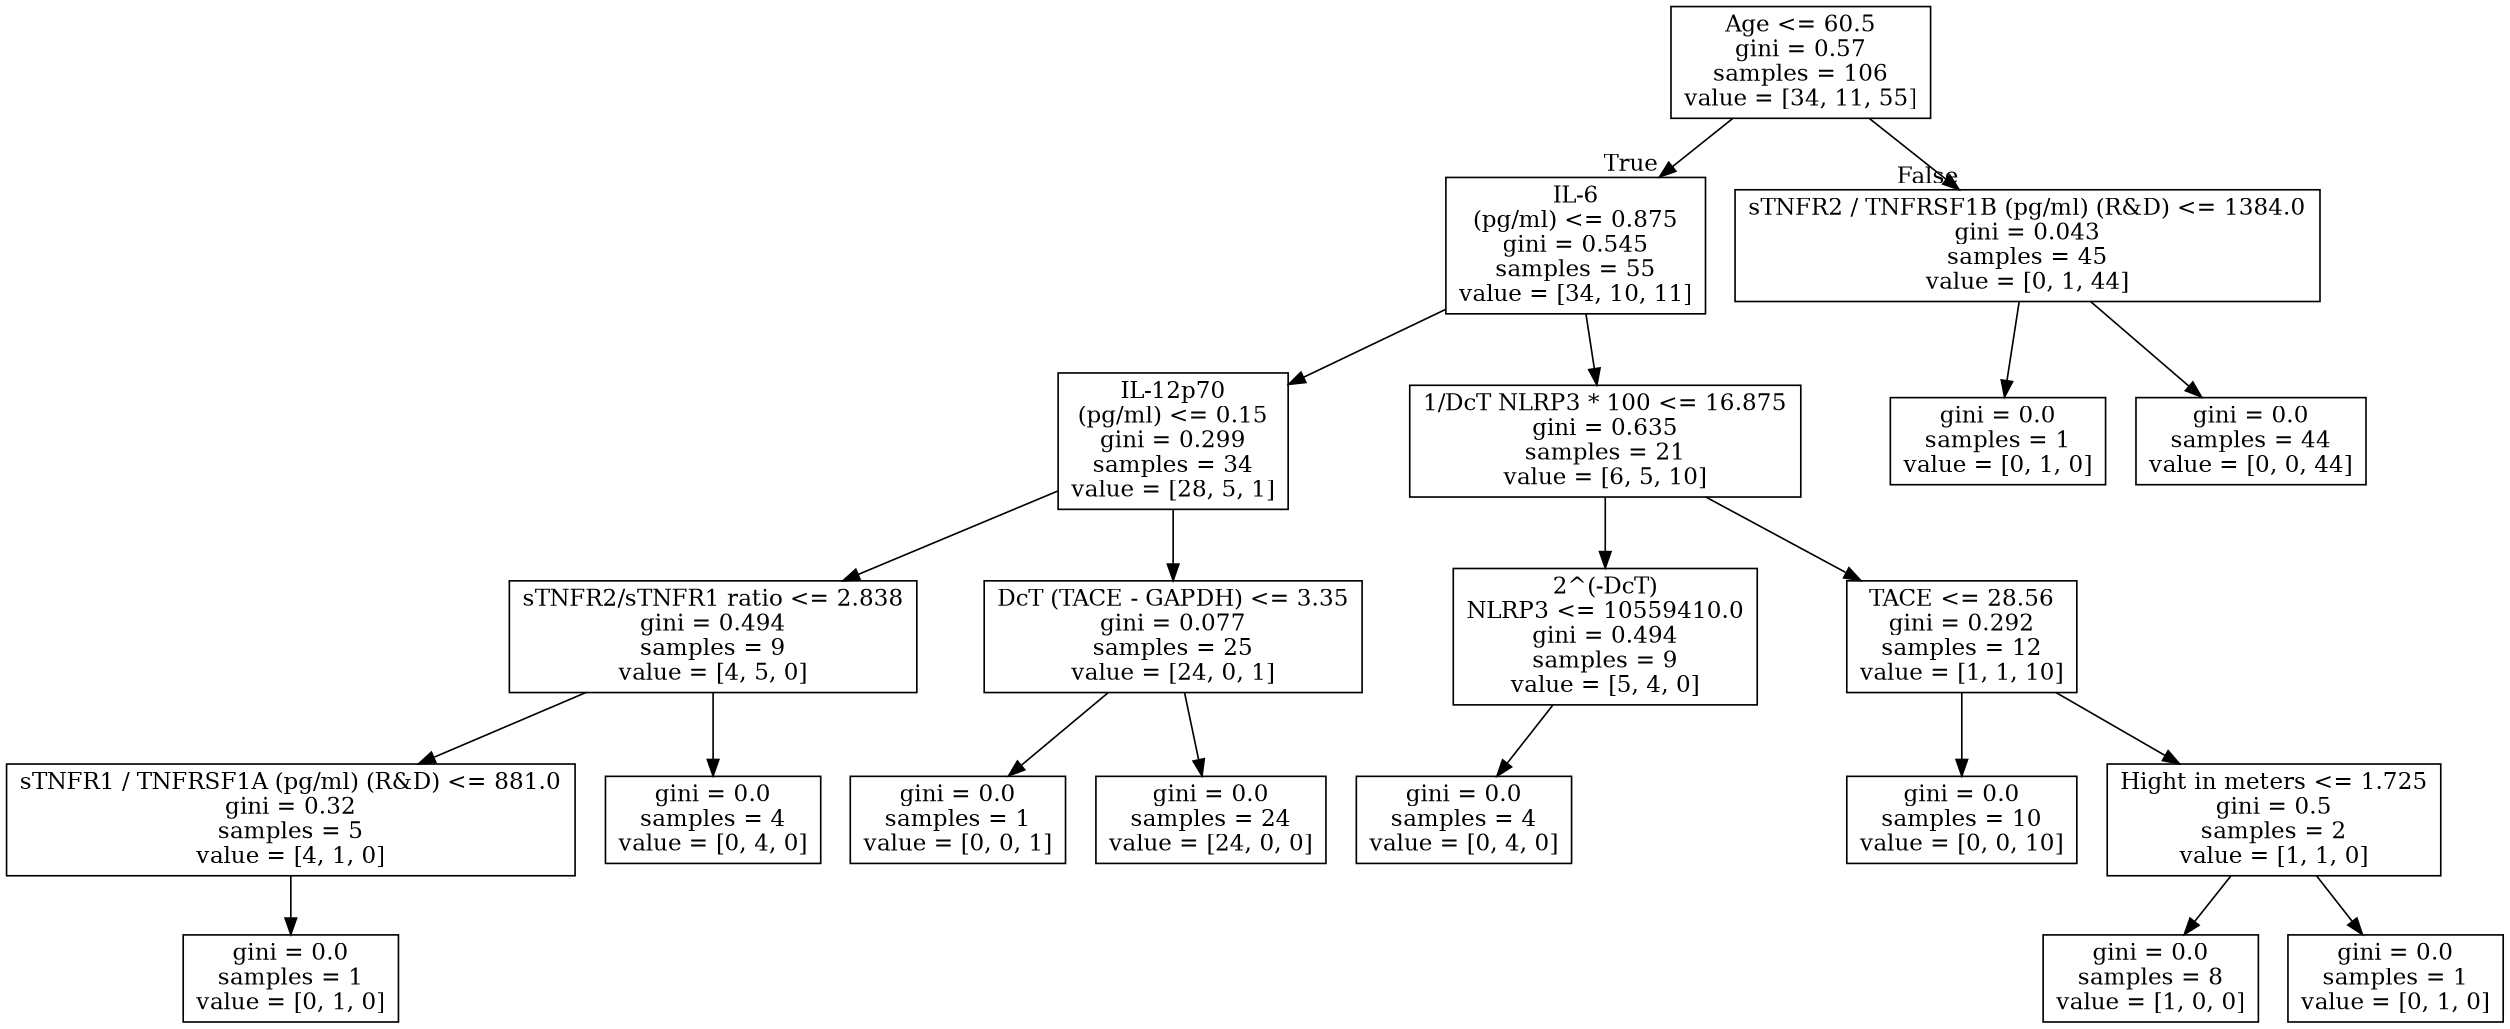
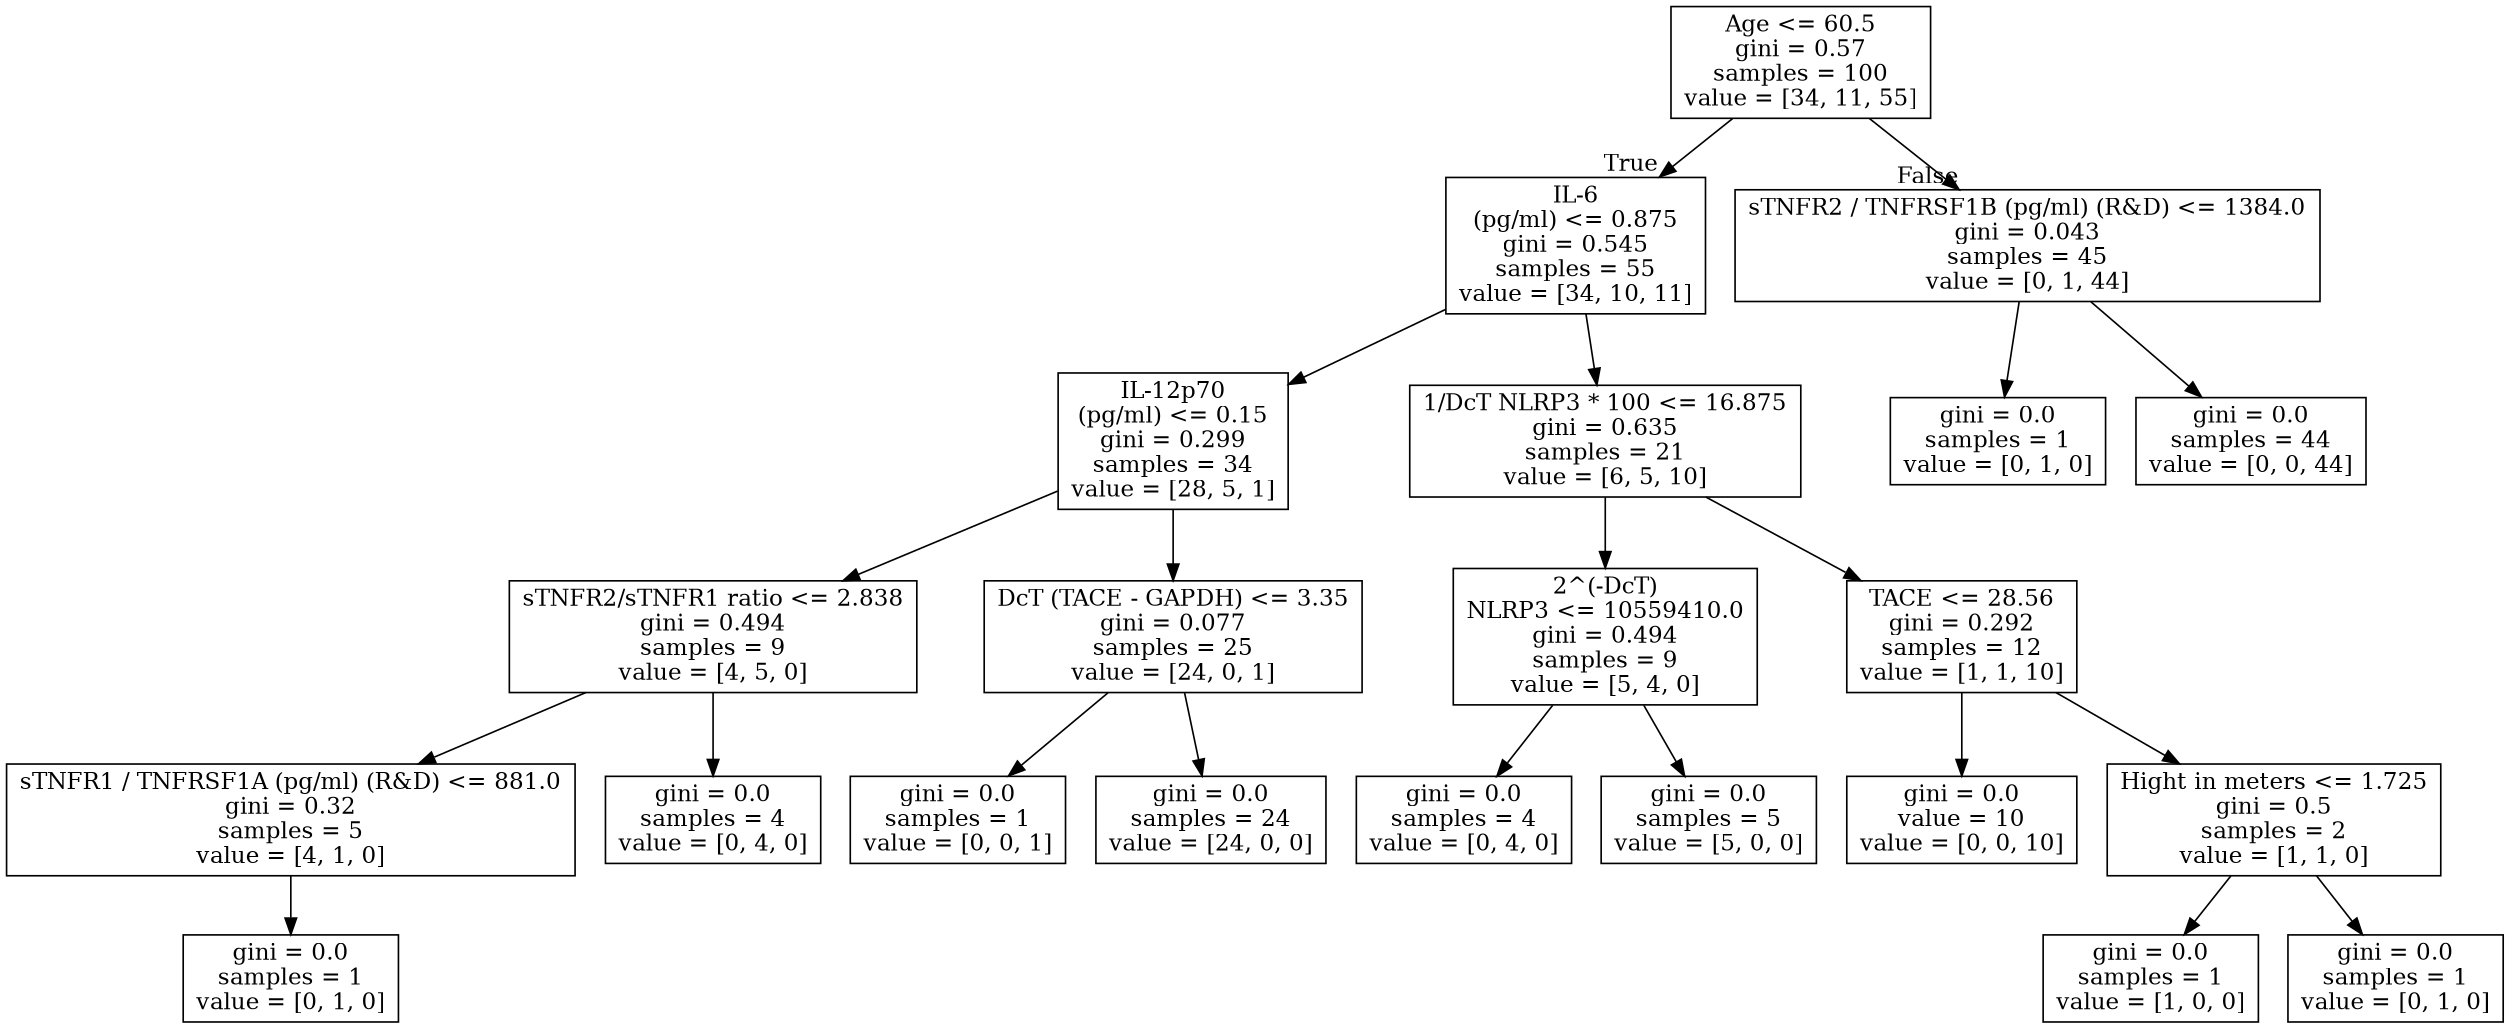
node "Age <= 60.5 gini = 0.57 samples = 106 value = [34, 11, 55]": label "Age <= 60.5 gini = 0.57 samples = 106 value = [34, 11, 55]" -> "Age <= 60.5 gini = 0.57 samples = 100 value = [34, 11, 55]"
node "gini = 0.0 samples = 5 value = [5, 0, 0]": added
node "gini = 0.0 samples = 10 value = [0, 0, 10]": label "gini = 0.0 samples = 10 value = [0, 0, 10]" -> "gini = 0.0 value = 10 value = [0, 0, 10]"
node "gini = 0.0 samples = 8 value = [1, 0, 0]": label "gini = 0.0 samples = 8 value = [1, 0, 0]" -> "gini = 0.0 samples = 1 value = [1, 0, 0]"
